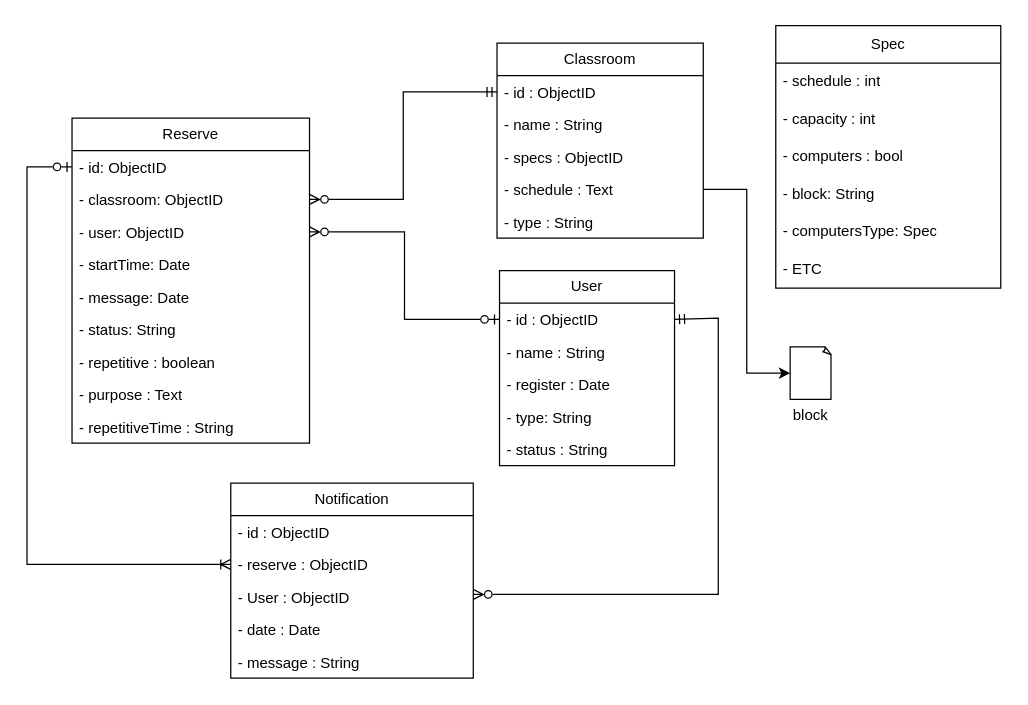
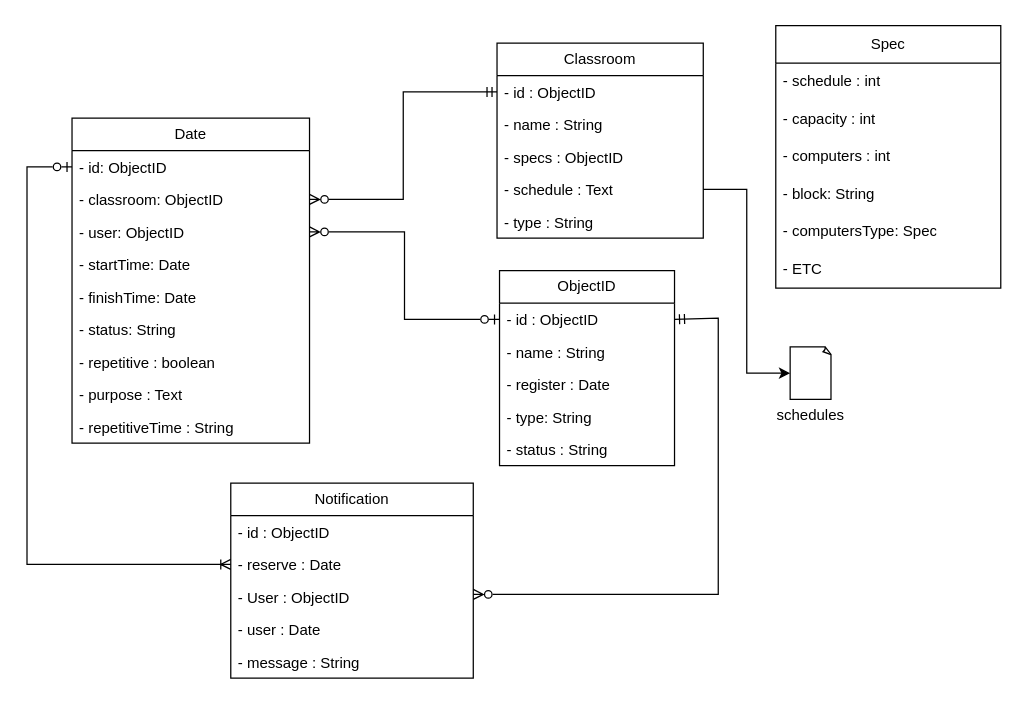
node "Reserve": label "Reserve" -> "Date"
node "- computers : bool": label "- computers : bool" -> "- computers : int"
node "User": label "User" -> "ObjectID"
node "- message: Date": label "- message: Date" -> "- finishTime: Date"
node "block": label "block" -> "schedules"
node "- reserve : ObjectID": label "- reserve : ObjectID" -> "- reserve : Date"
node "- date : Date": label "- date : Date" -> "- user : Date"
